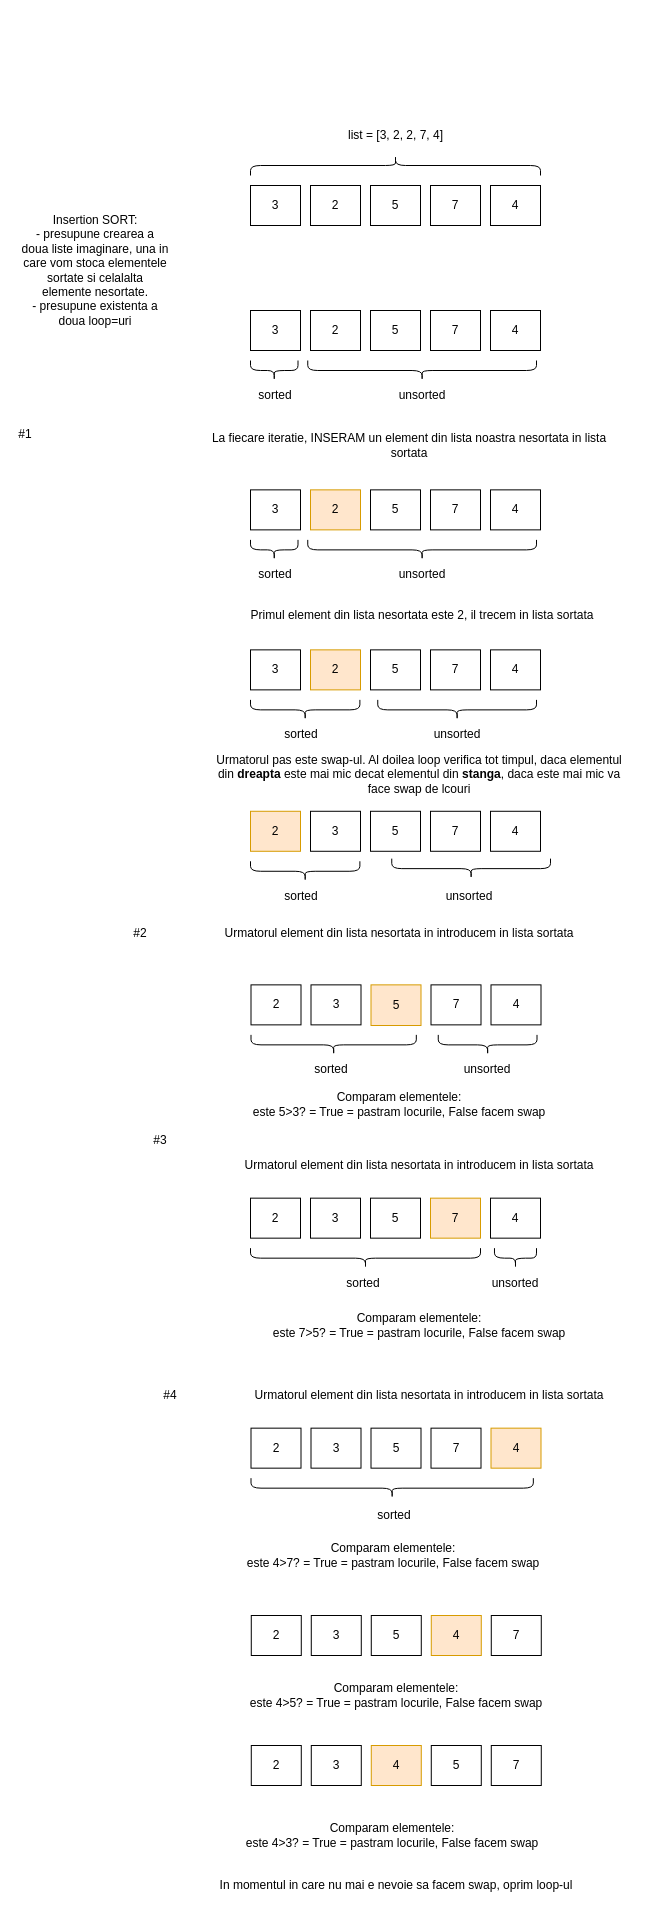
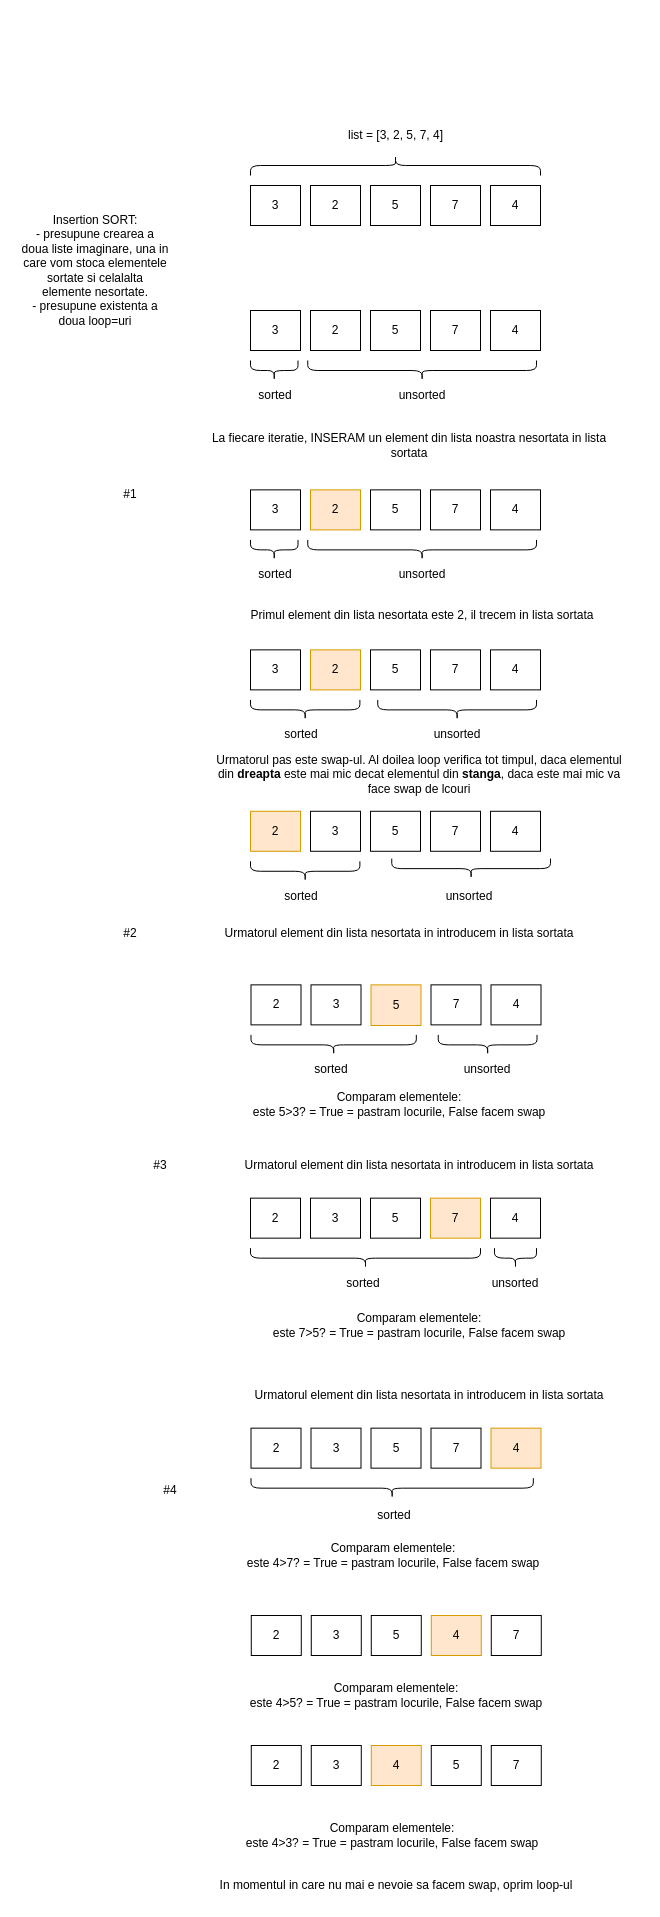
node "list = [3, 2, 2, 7, 4]": label "list = [3, 2, 2, 7, 4]" -> "list = [3, 2, 5, 7, 4]"
node "#1": moved (26, 435) -> (131, 495)
node "#2": moved (141, 933) -> (131, 933)
node "#3": moved (161, 1141) -> (161, 1166)
node "#4": moved (171, 1396) -> (171, 1491)
